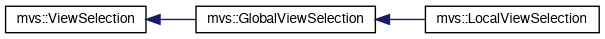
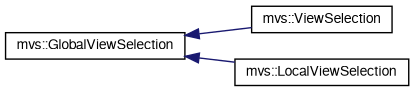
edge "mvs::GlobalViewSelection" -> "mvs::ViewSelection": reversed
